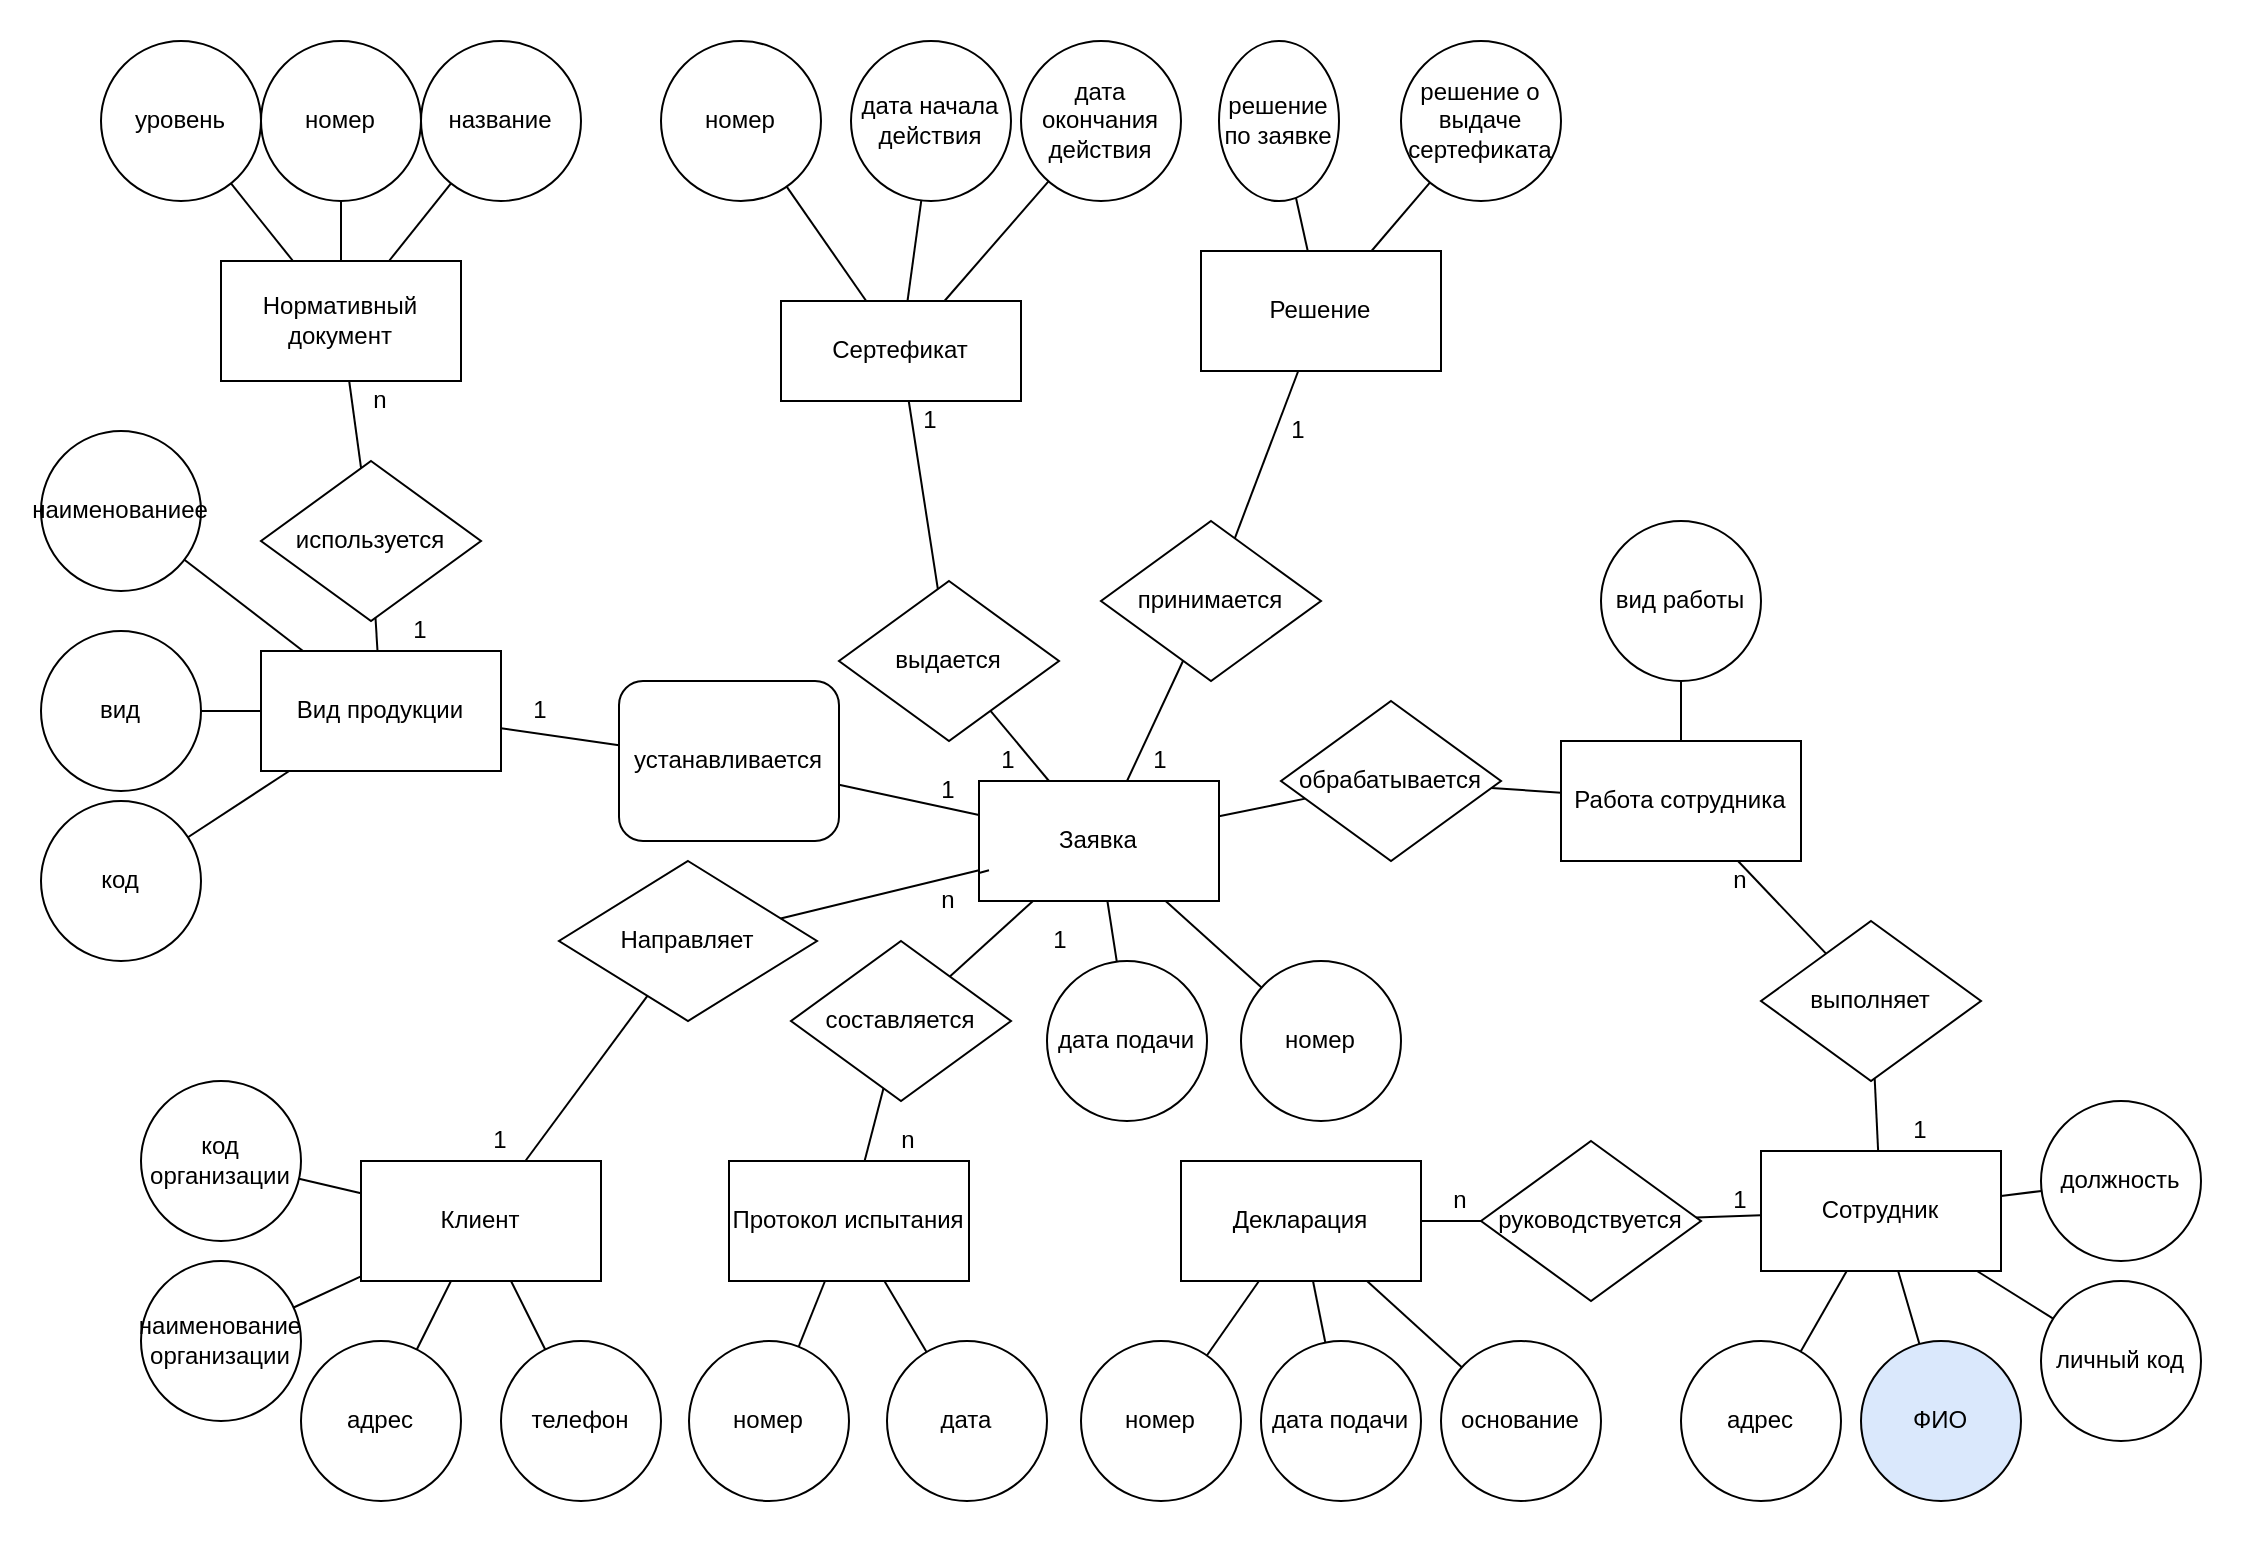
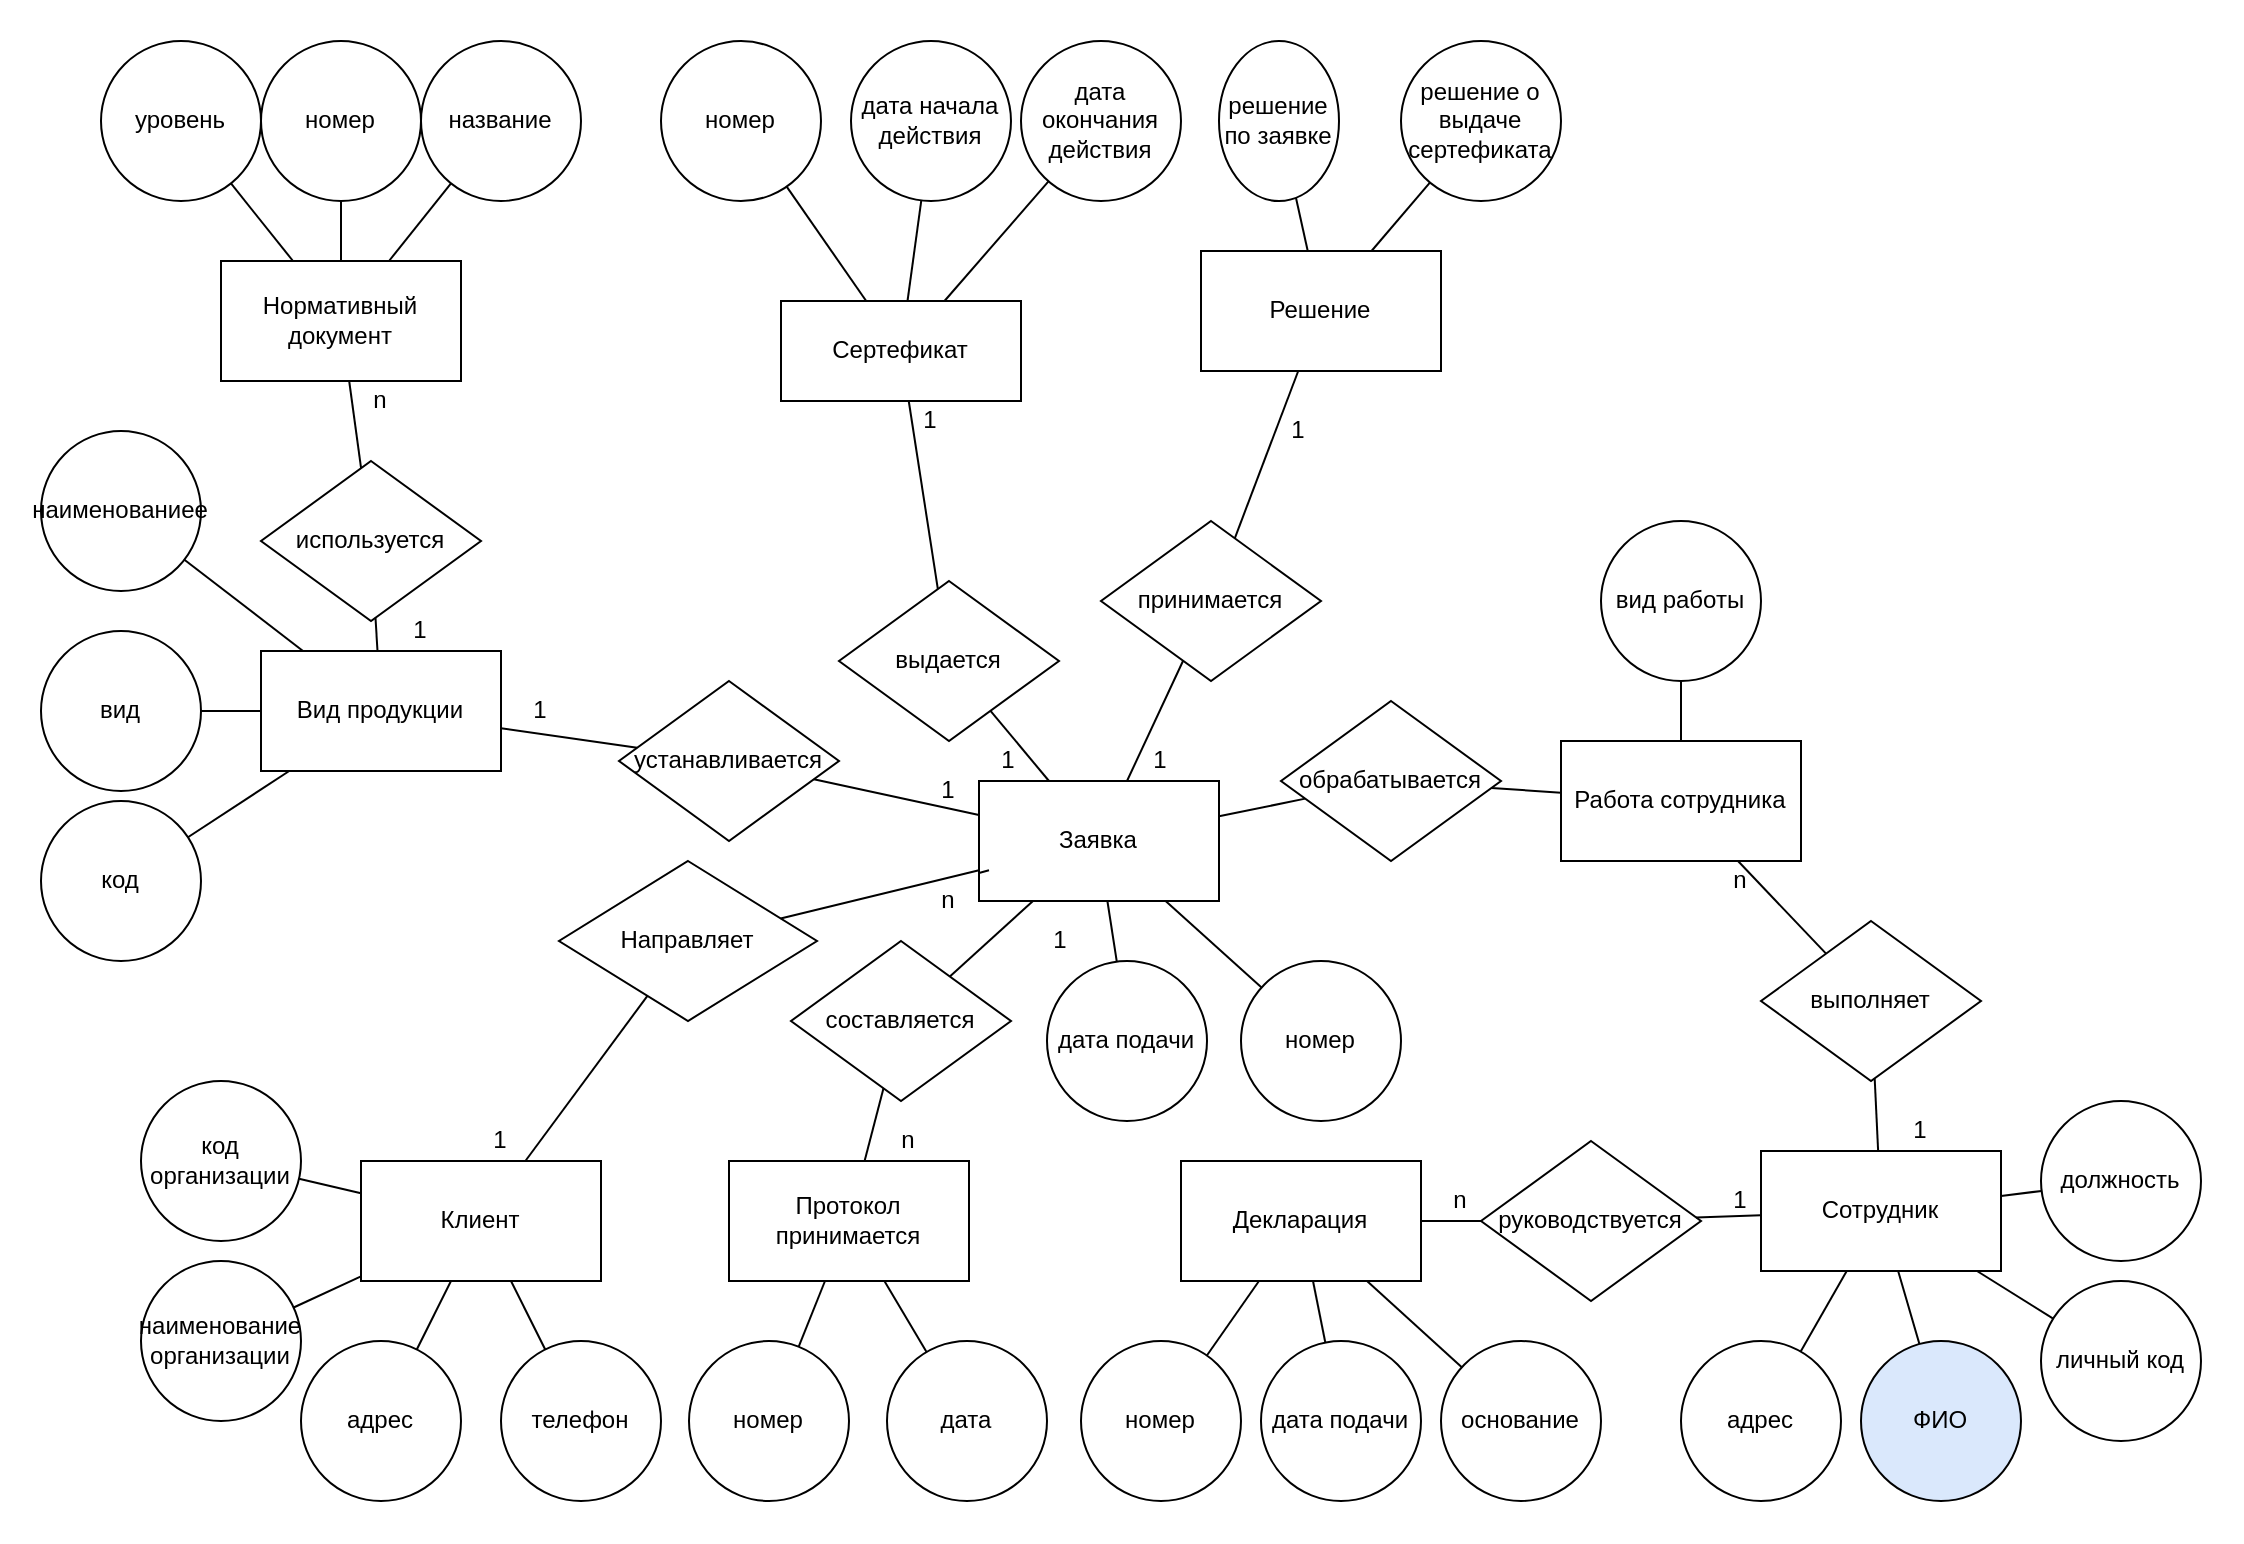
node "устанавливается": shape rounded rectangle -> diamond
node "Протокол испытания": label "Протокол испытания" -> "Протокол принимается"
